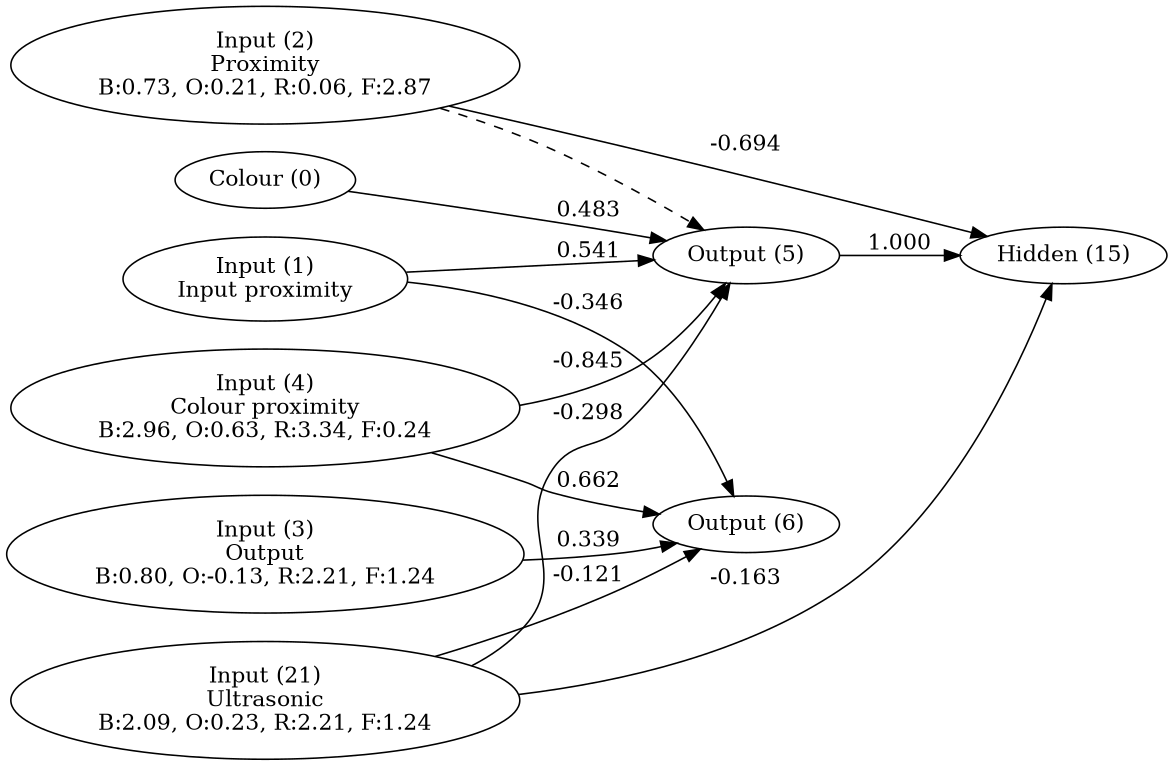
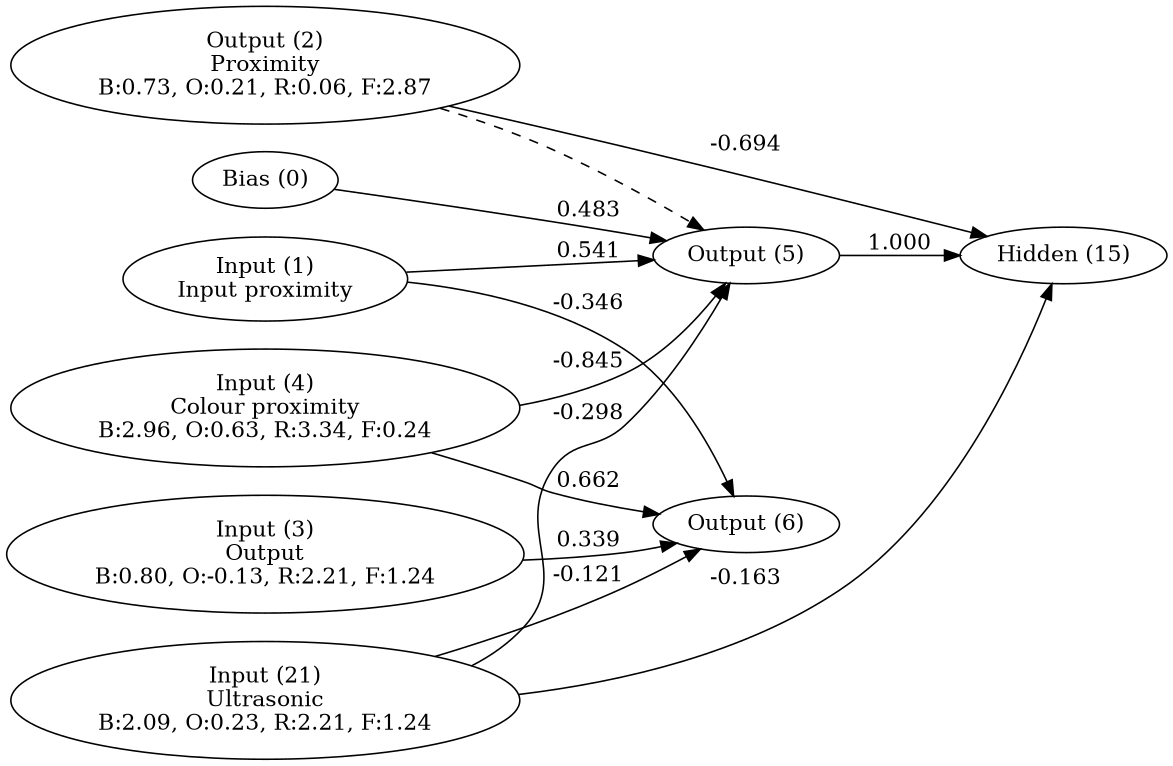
node "Input (2) Proximity B:0.73, O:0.21, R:0.06, F:2.87": label "Input (2) Proximity B:0.73, O:0.21, R:0.06, F:2.87" -> "Output (2) Proximity B:0.73, O:0.21, R:0.06, F:2.87"
node "Colour (0)": label "Colour (0)" -> "Bias (0)"
